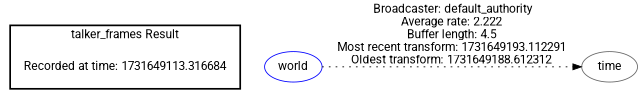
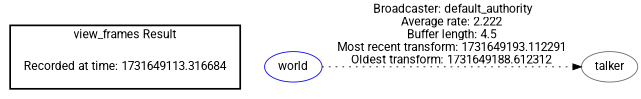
cluster "talker_frames Result": label "talker_frames Result" -> "view_frames Result"
node "time": label "time" -> "talker"
